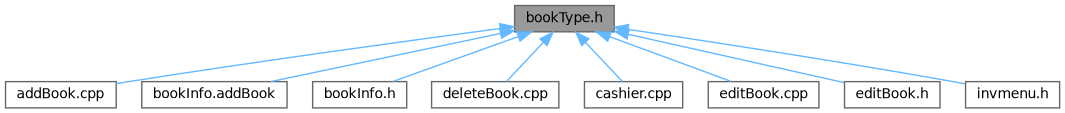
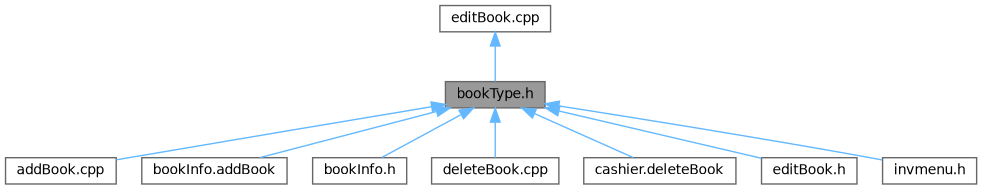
edge "editBook.cpp" -> "bookType.h": reversed
node "cashier.cpp": label "cashier.cpp" -> "cashier.deleteBook"
